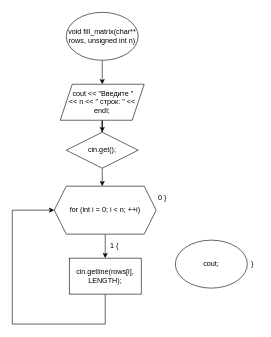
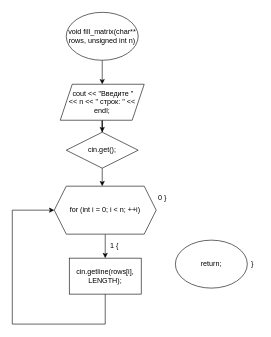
node "cout;": label "cout;" -> "return;"
